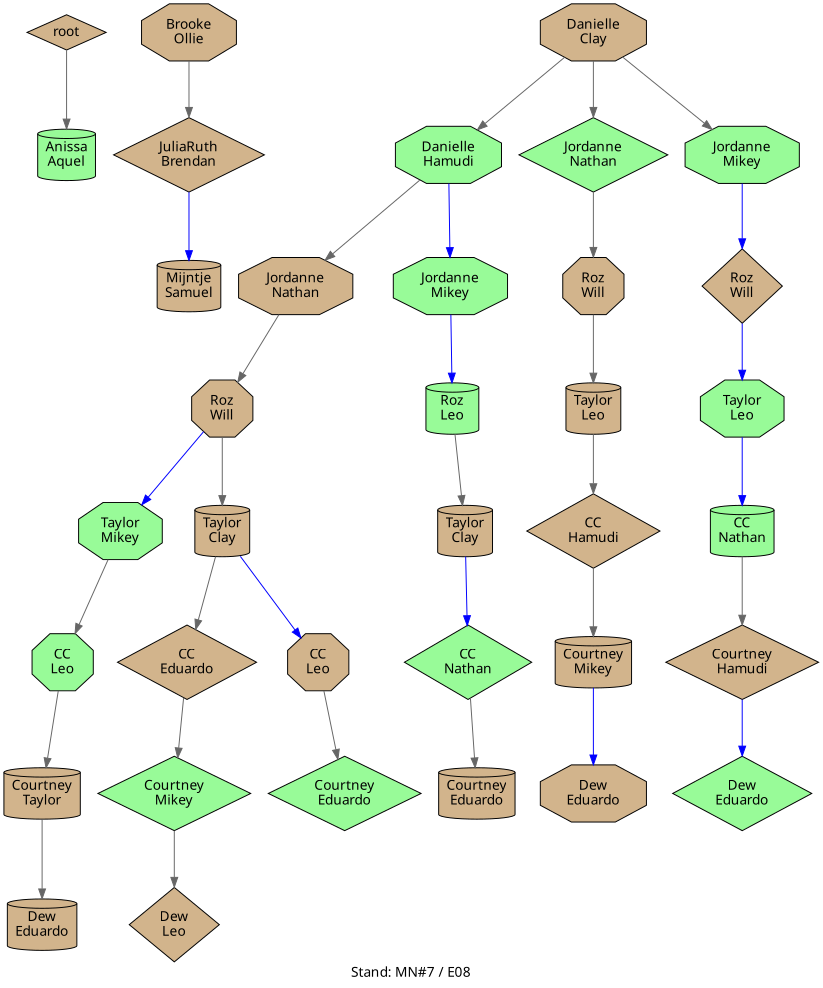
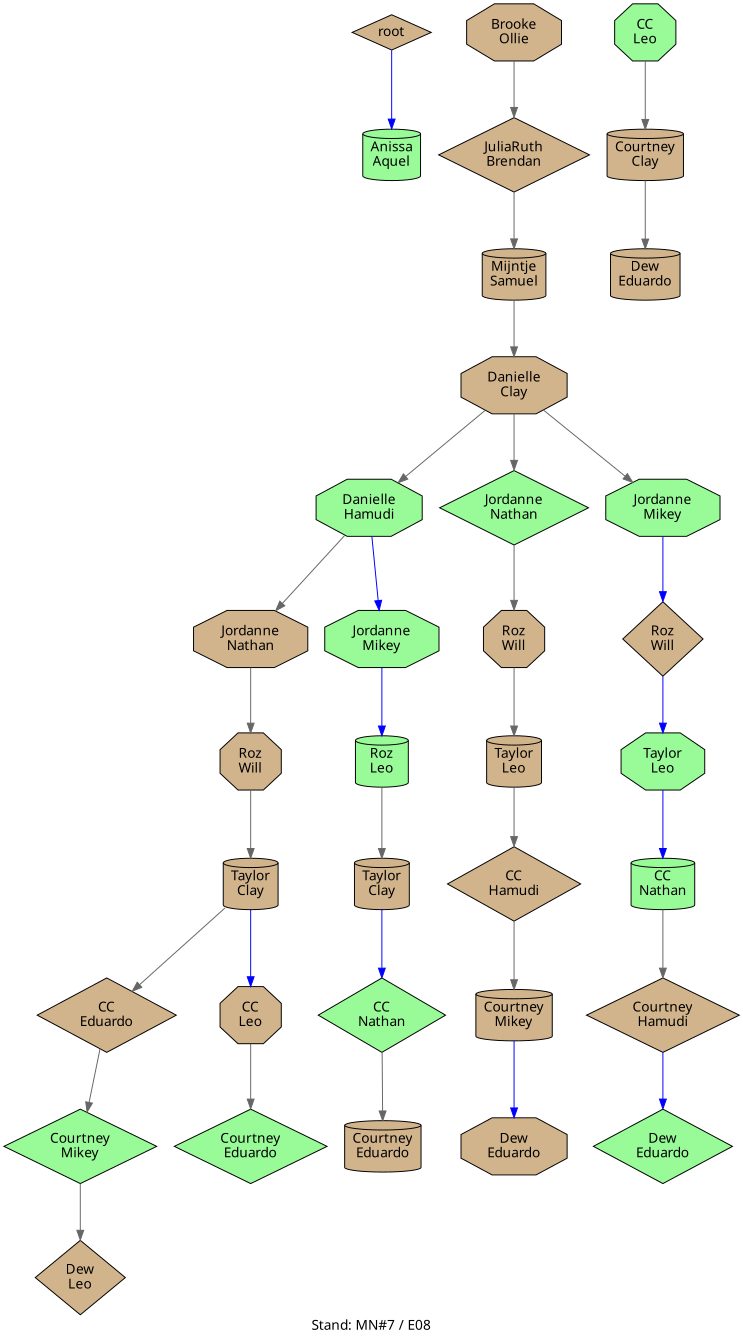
edge "root" -> "Anissa Aquel": color gray40 -> blue
edge "JuliaRuth Brendan" -> "Mijntje Samuel": color blue -> gray40
edge "Mijntje Samuel" -> "Danielle Clay": added
node "Taylor Mikey": removed
node "Courtney Taylor": label "Courtney Taylor" -> "Courtney Clay"
